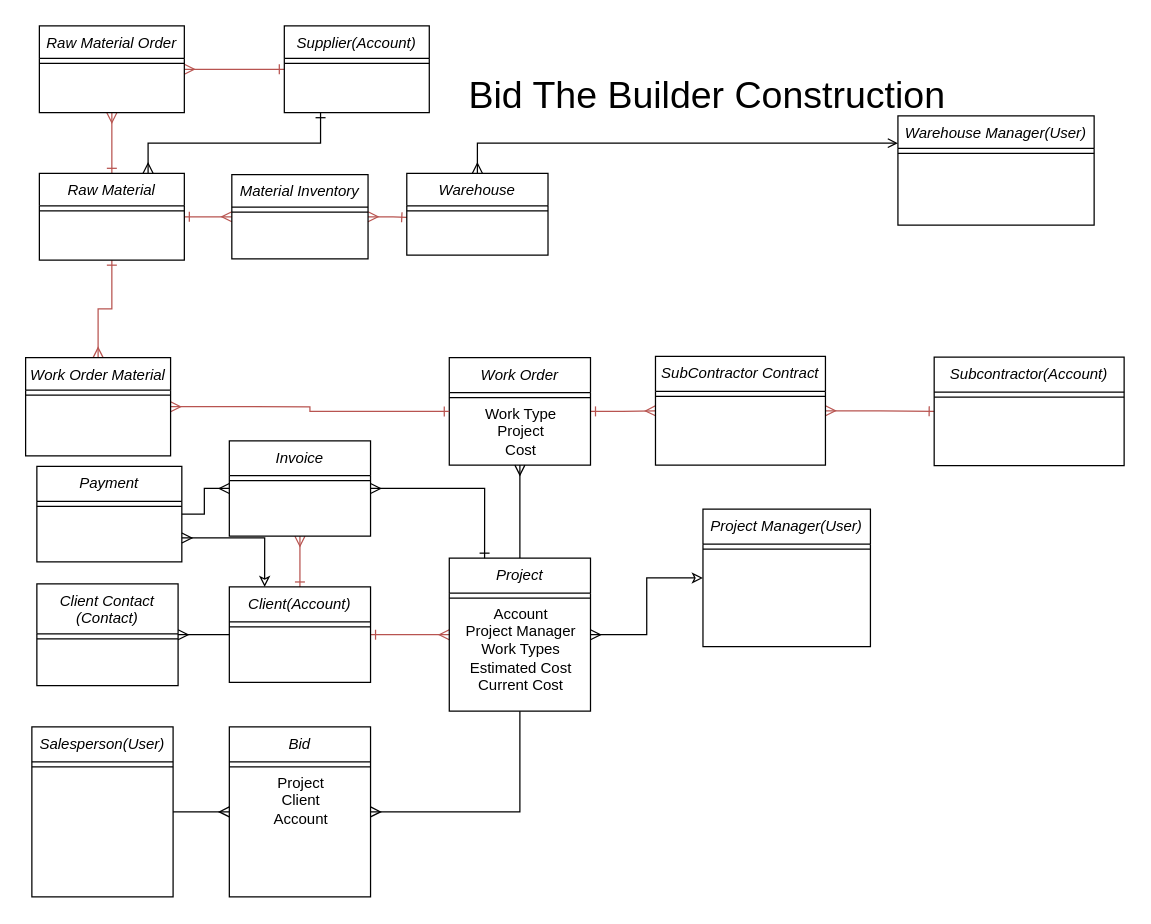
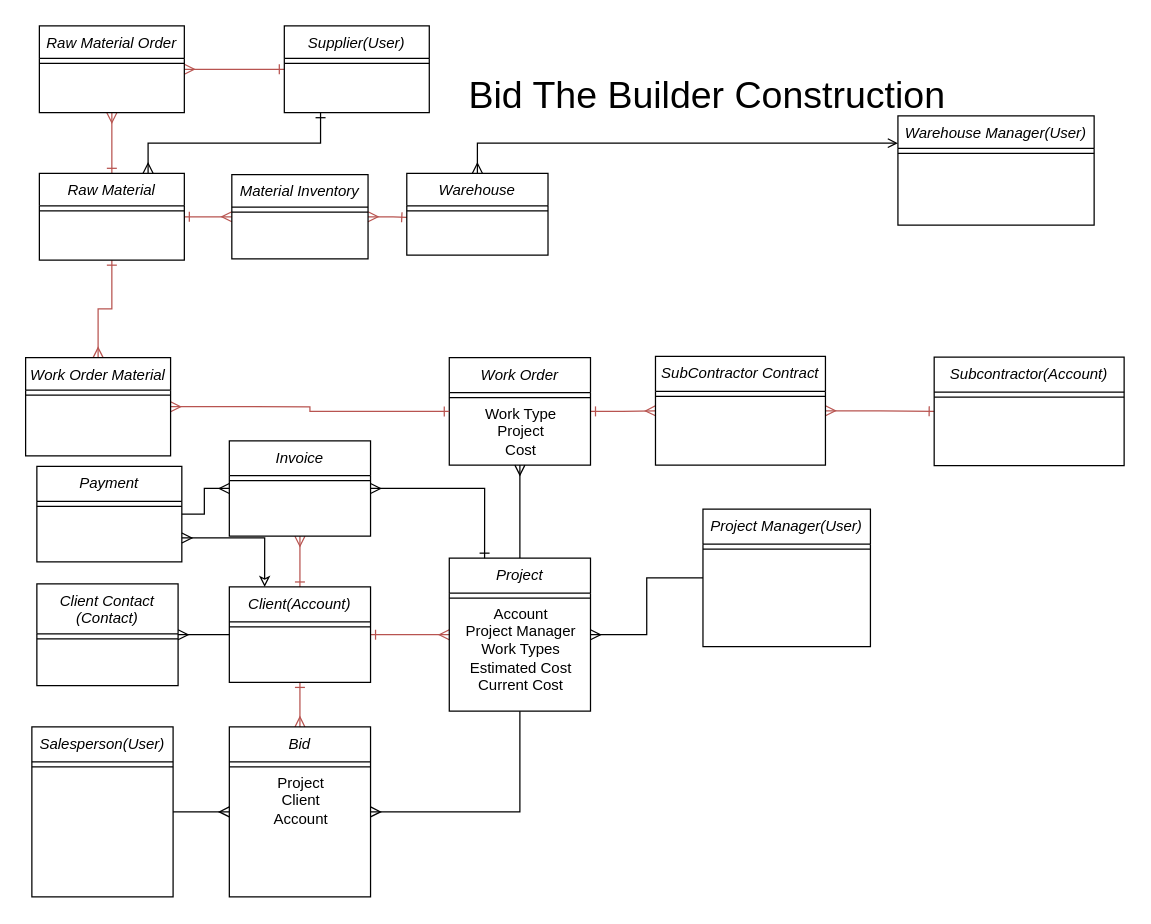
node "Supplier(Account)": label "Supplier(Account)" -> "Supplier(User)"
edge "Project Manager(User)" -- "Project": arrowhead classic -> none
edge "Client(Account)" -- "Bid": added
